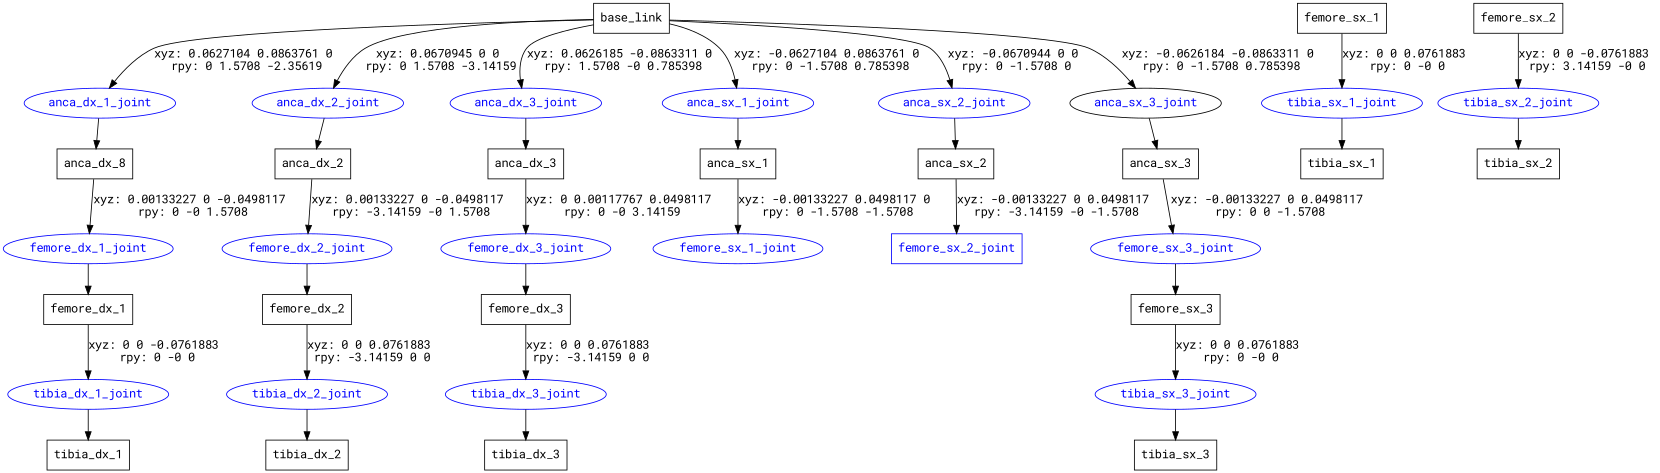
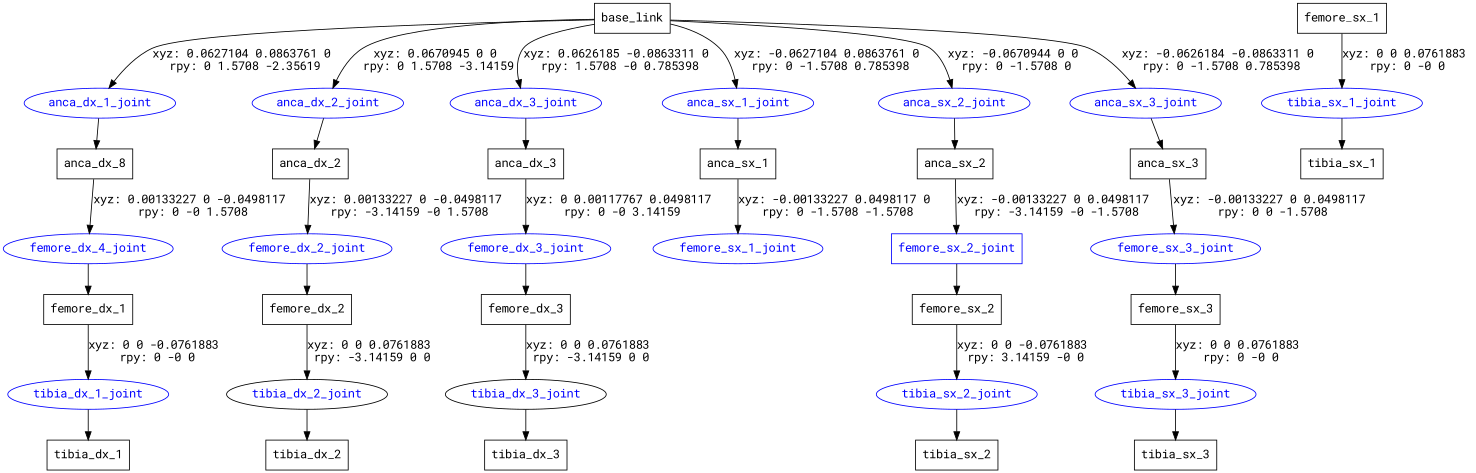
node "anca_sx_3_joint": color black -> blue
node "femore_dx_1_joint": label "femore_dx_1_joint" -> "femore_dx_4_joint"
edge "femore_sx_2_joint" -> "femore_sx_2": added
node "tibia_dx_2_joint": color blue -> black
node "tibia_dx_3_joint": color blue -> black
